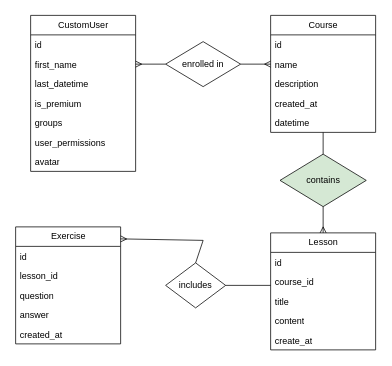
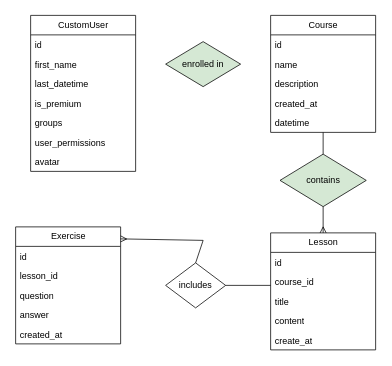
edge "enrolled in" -> "first_name": removed
node "enrolled in": fillcolor #ffffff -> #d5e8d4
edge "enrolled in" -> "name": removed
